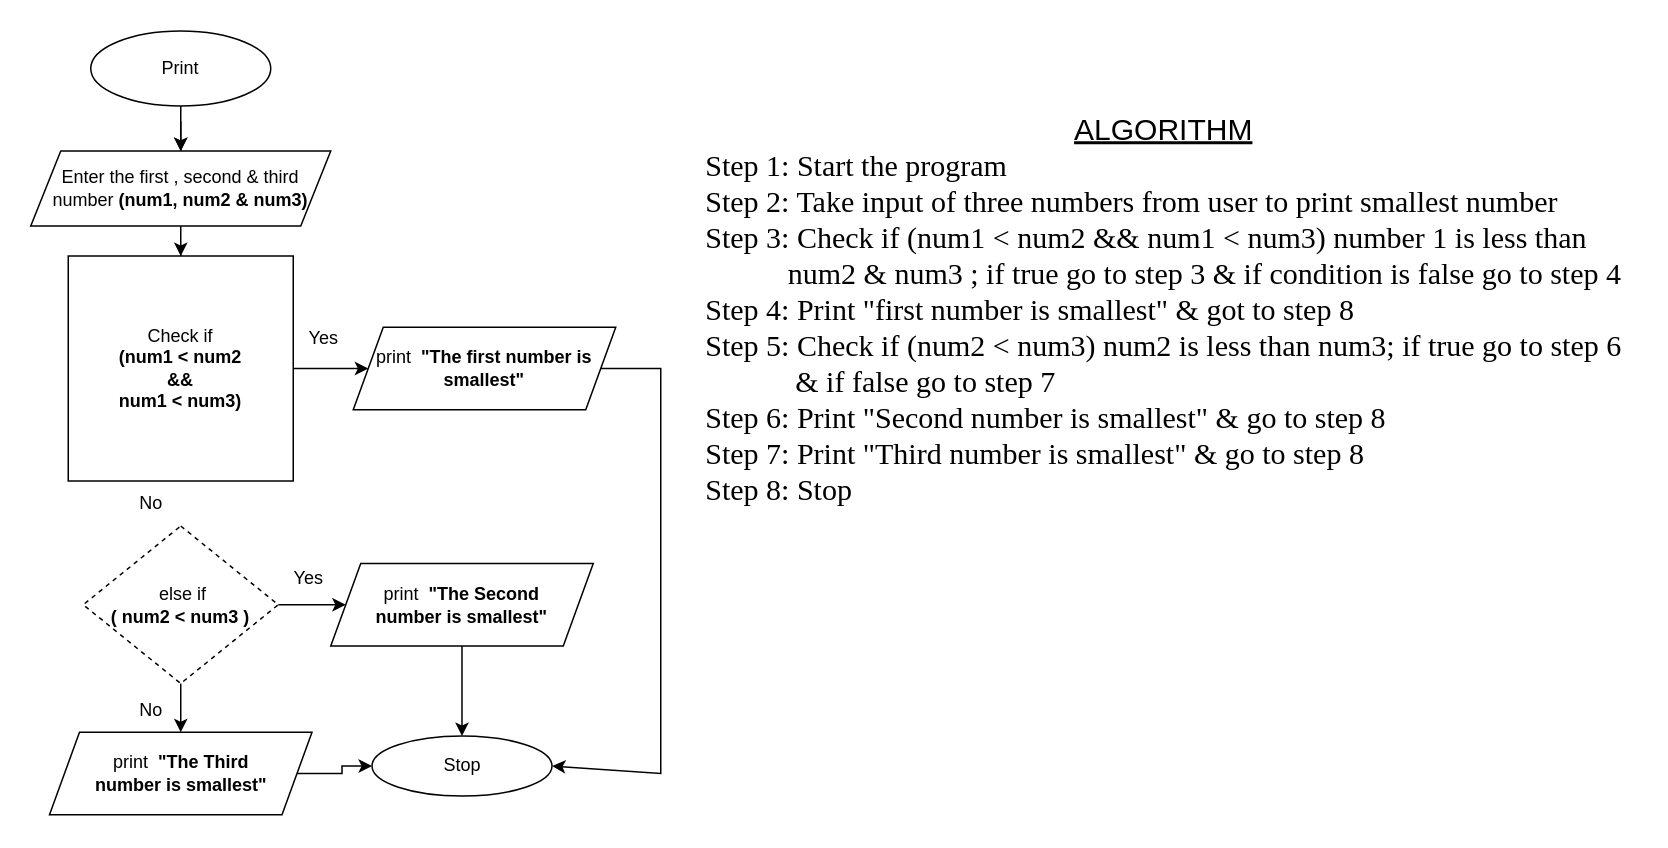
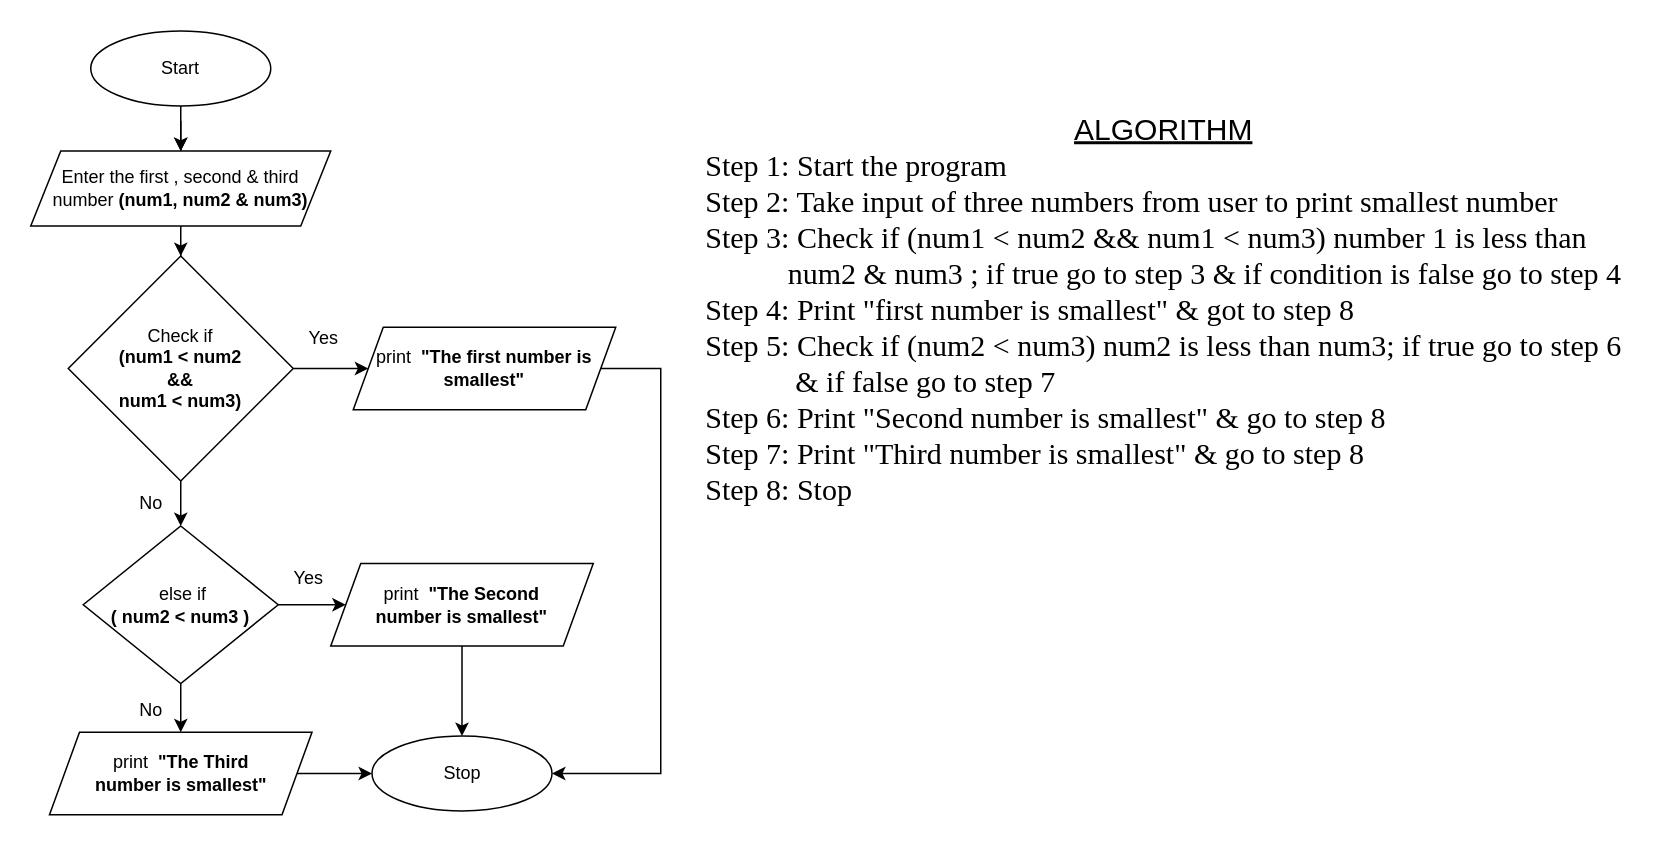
node "Print": label "Print" -> "Start"
node "Check if (num1 < num2 && num1 < num3)": shape rectangle -> diamond
edge "Check if (num1 < num2 && num1 < num3)" -> "else if ( num2 < num3 )": added
node "else if ( num2 < num3 )": style dashed -> solid
node "Stop": size 180x60 -> 180x75
